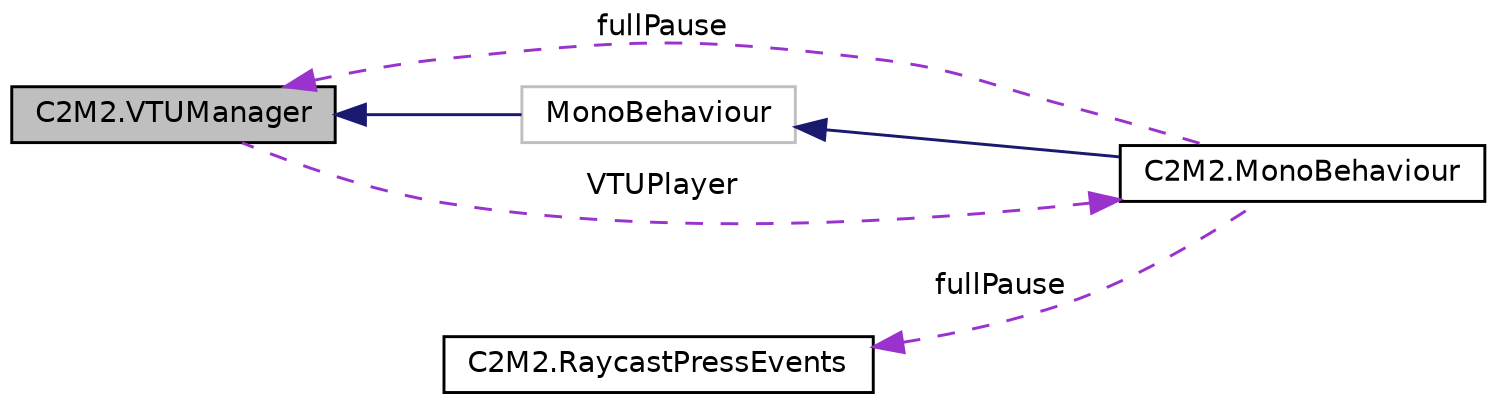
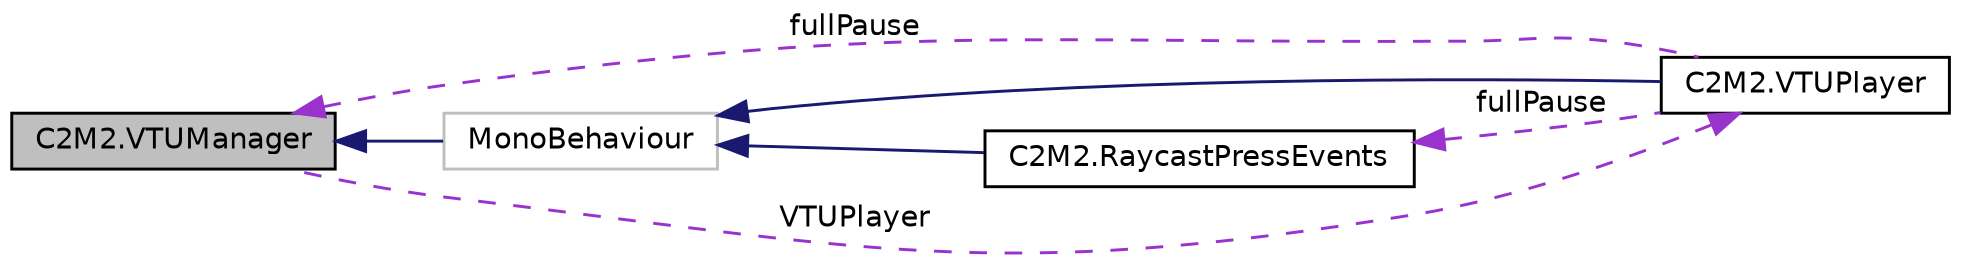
edge "C2M2.RaycastPressEvents" -> "MonoBehaviour": added
node "C2M2.MonoBehaviour": label "C2M2.MonoBehaviour" -> "C2M2.VTUPlayer"
